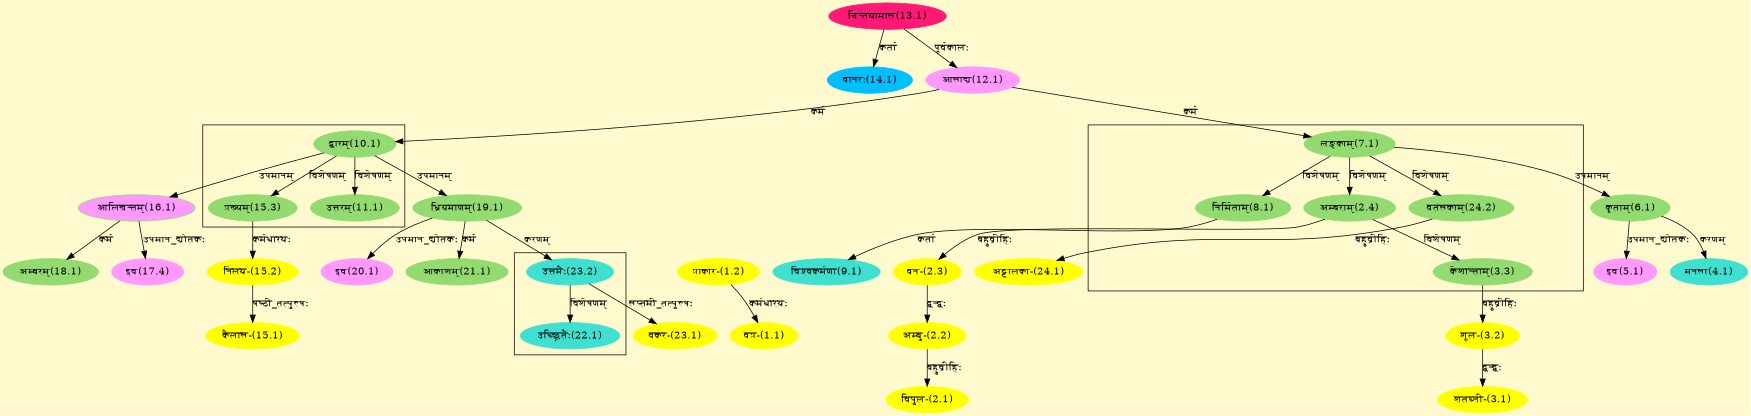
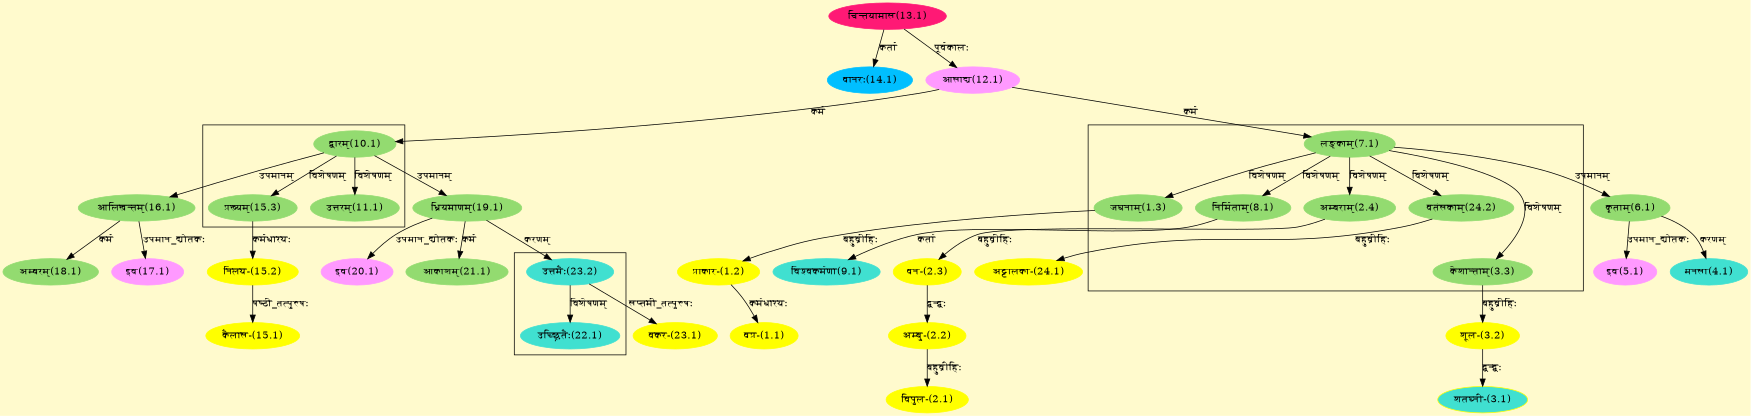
node "आलिखन्तम्(16.1)": fillcolor #ff99ff -> #93db70
node "जघनाम्(1.3)": added
edge "अम्बराम्(2.4)" -> "केशान्ताम्(3.3)": now "लङ्काम्(7.1)" -> "केशान्ताम्(3.3)"
node "इव(17.4)": label "इव(17.4)" -> "इव(17.1)"
node "शतघ्नी-(3.1)": fillcolor #ffff00 -> #40e0d0
